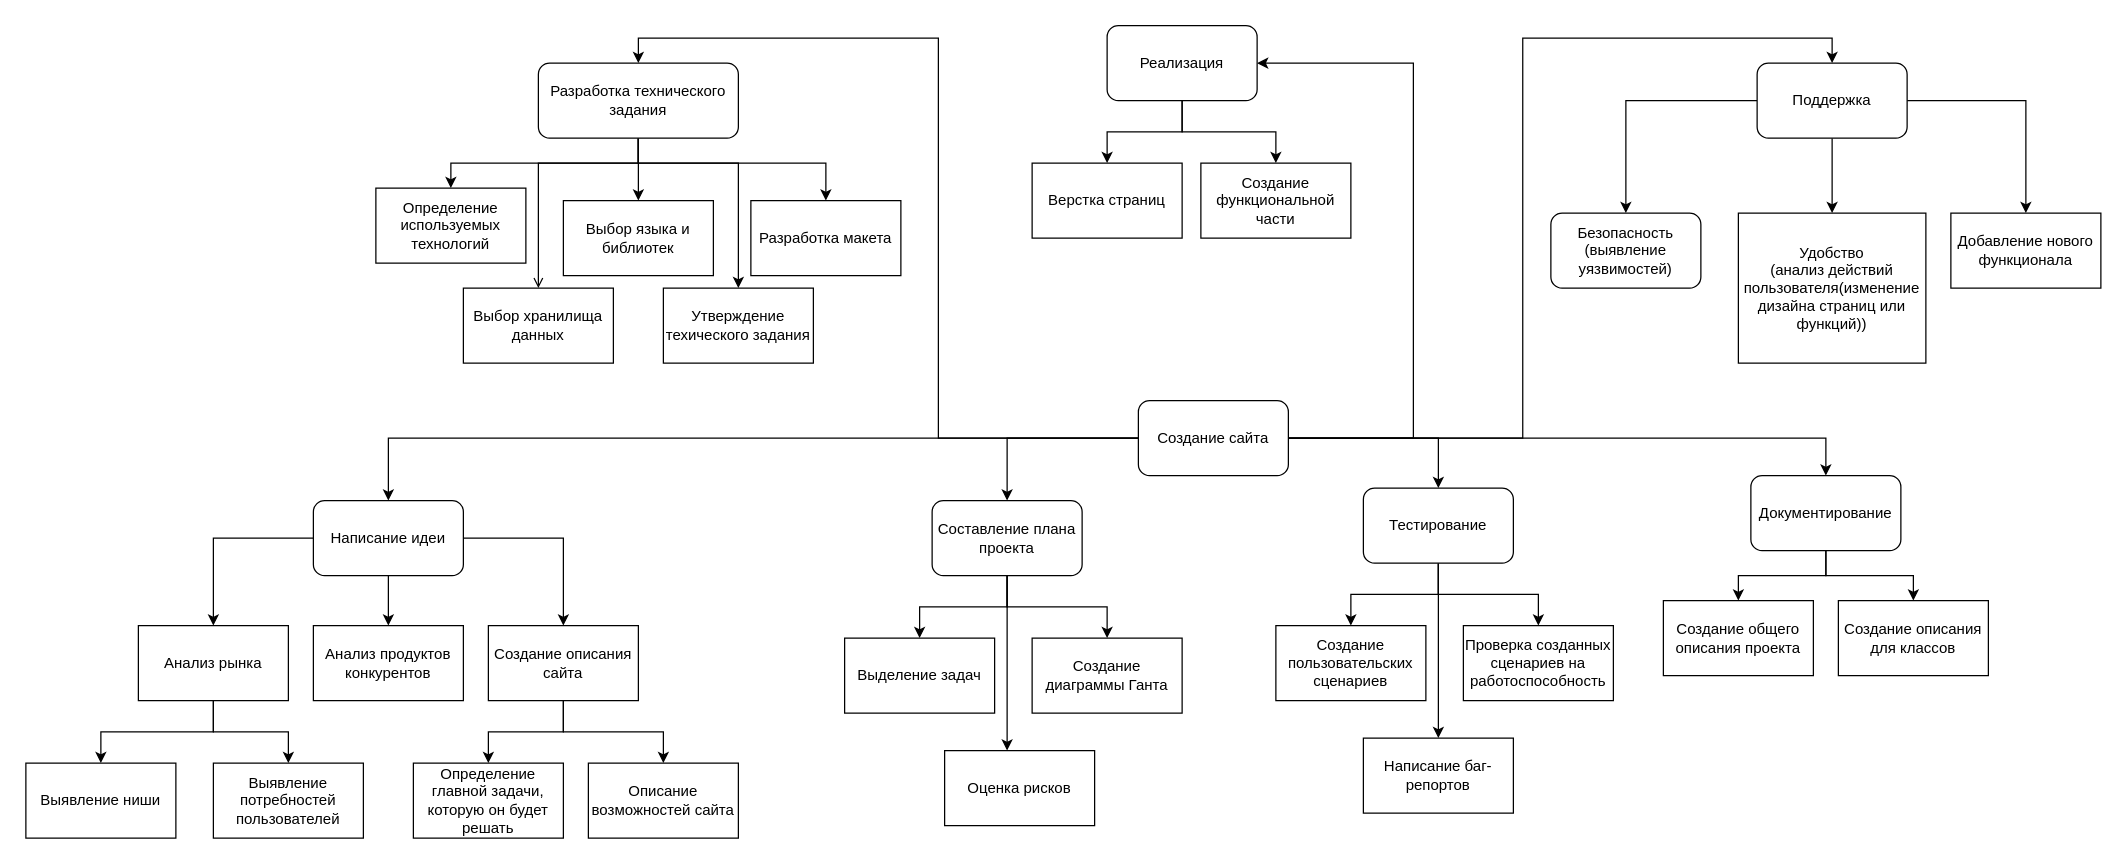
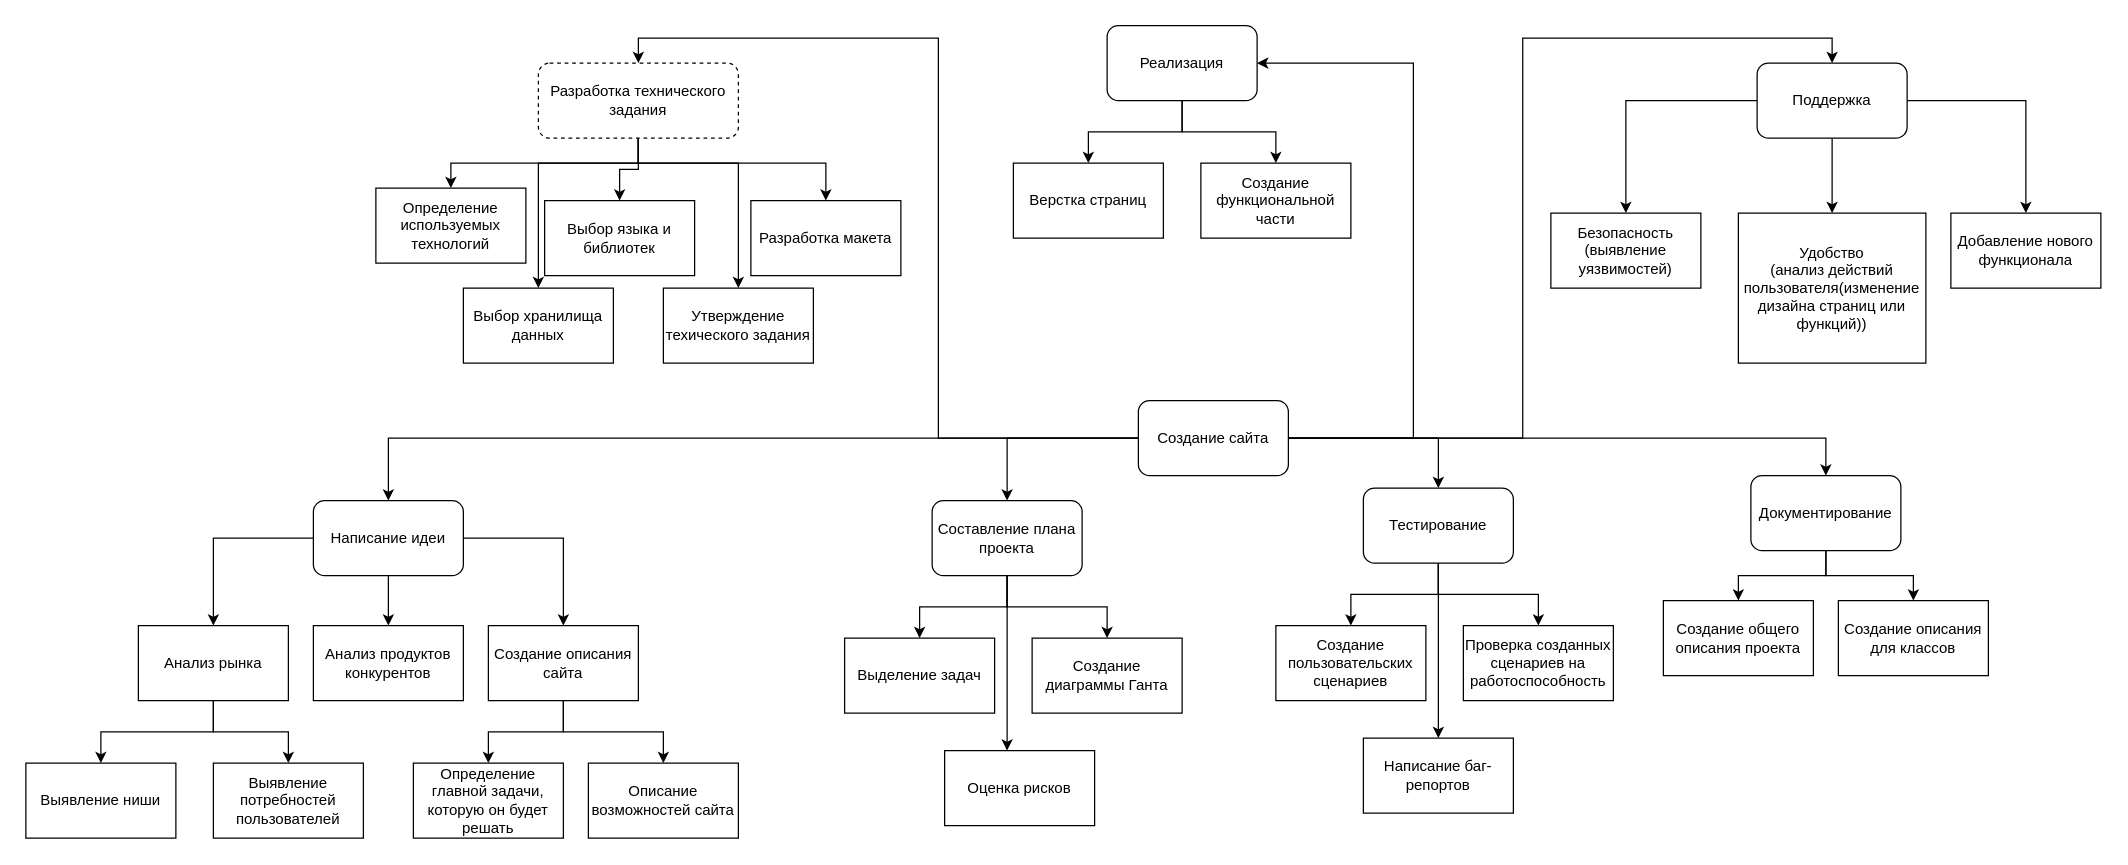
node "Разработка технического задания": style solid -> dashed
node "Верстка страниц": moved (1107, 201) -> (1088, 201)
node "Выбор языка и библиотек": moved (638, 238) -> (619, 238)
node "Безопасность (выявление уязвимостей)": shape rounded rectangle -> rectangle
edge "Разработка технического задания" -> "Выбор хранилища данных": arrowhead open -> classic
